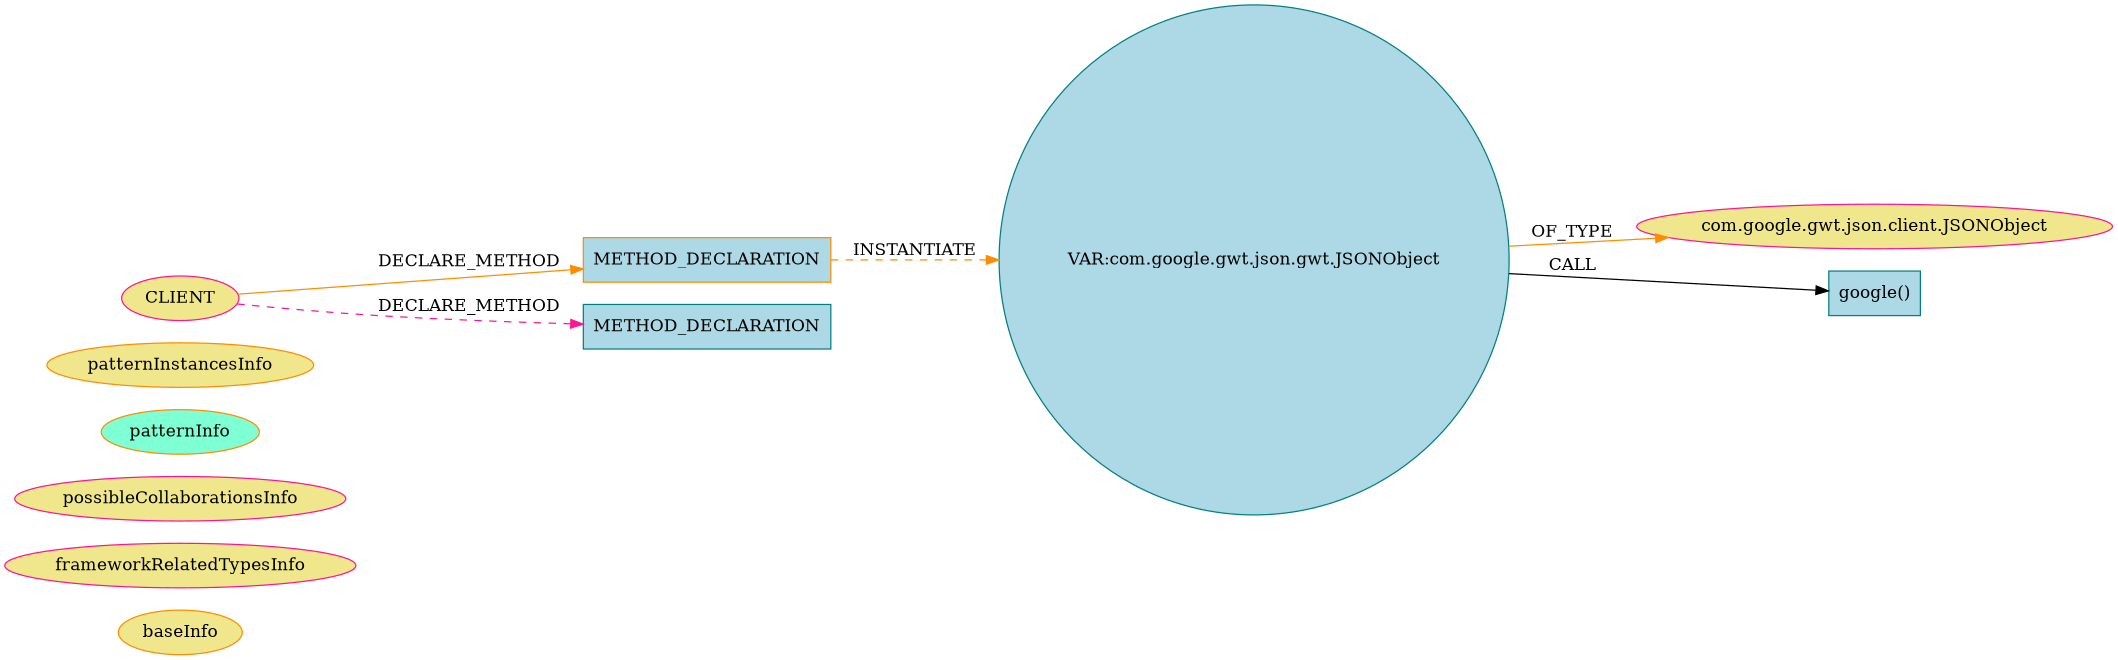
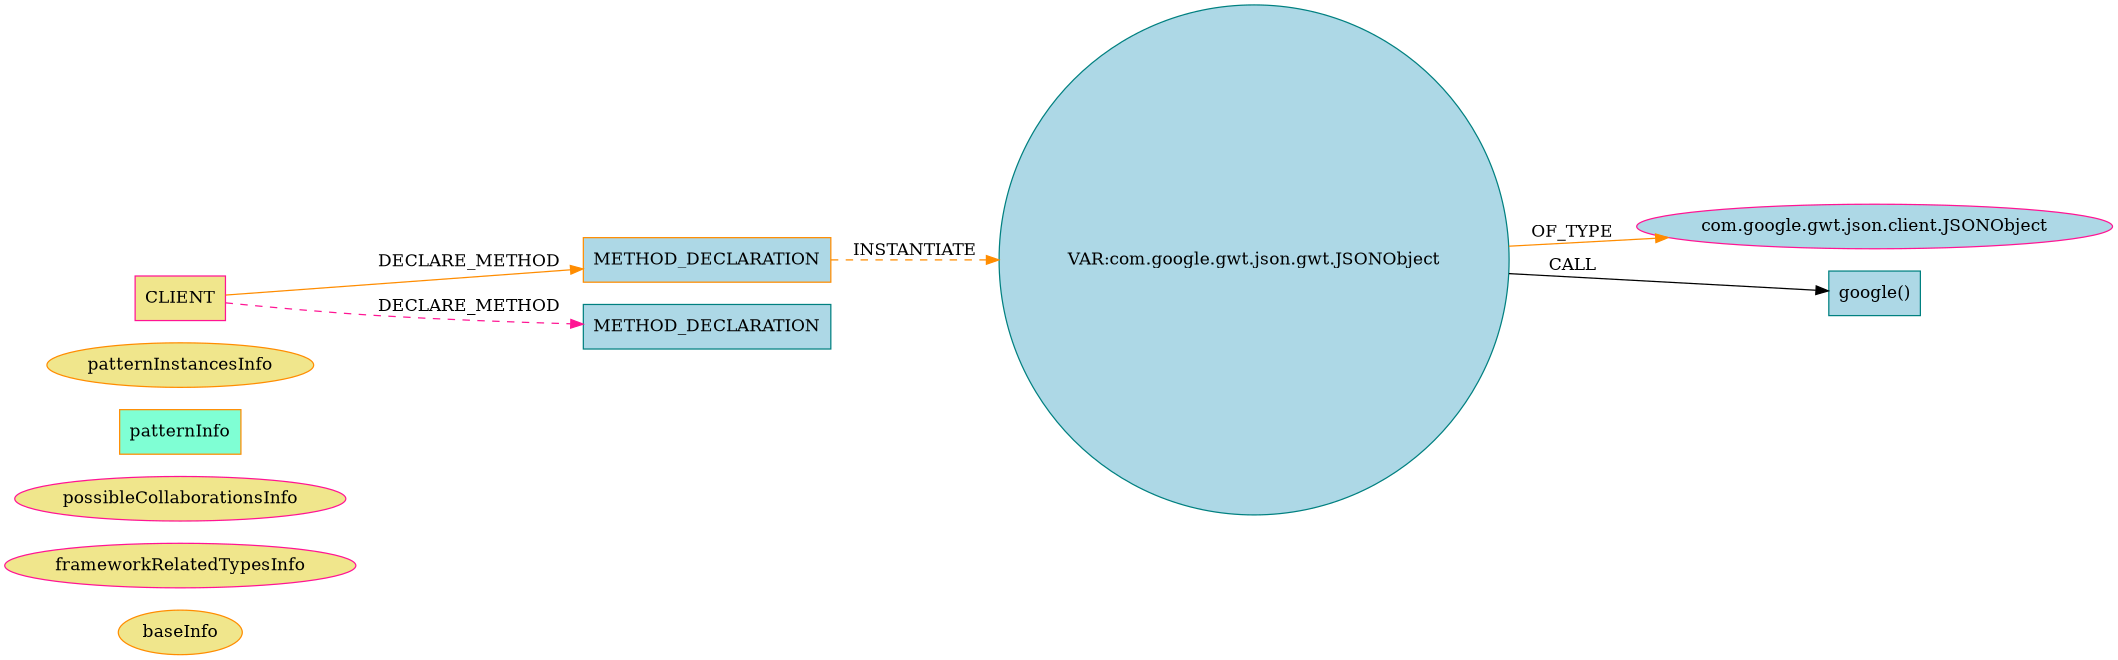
node "com.google.gwt.json.client.JSONObject": fillcolor khaki -> lightblue
node "CLIENT": shape ellipse -> box
node "patternInfo": shape ellipse -> box
